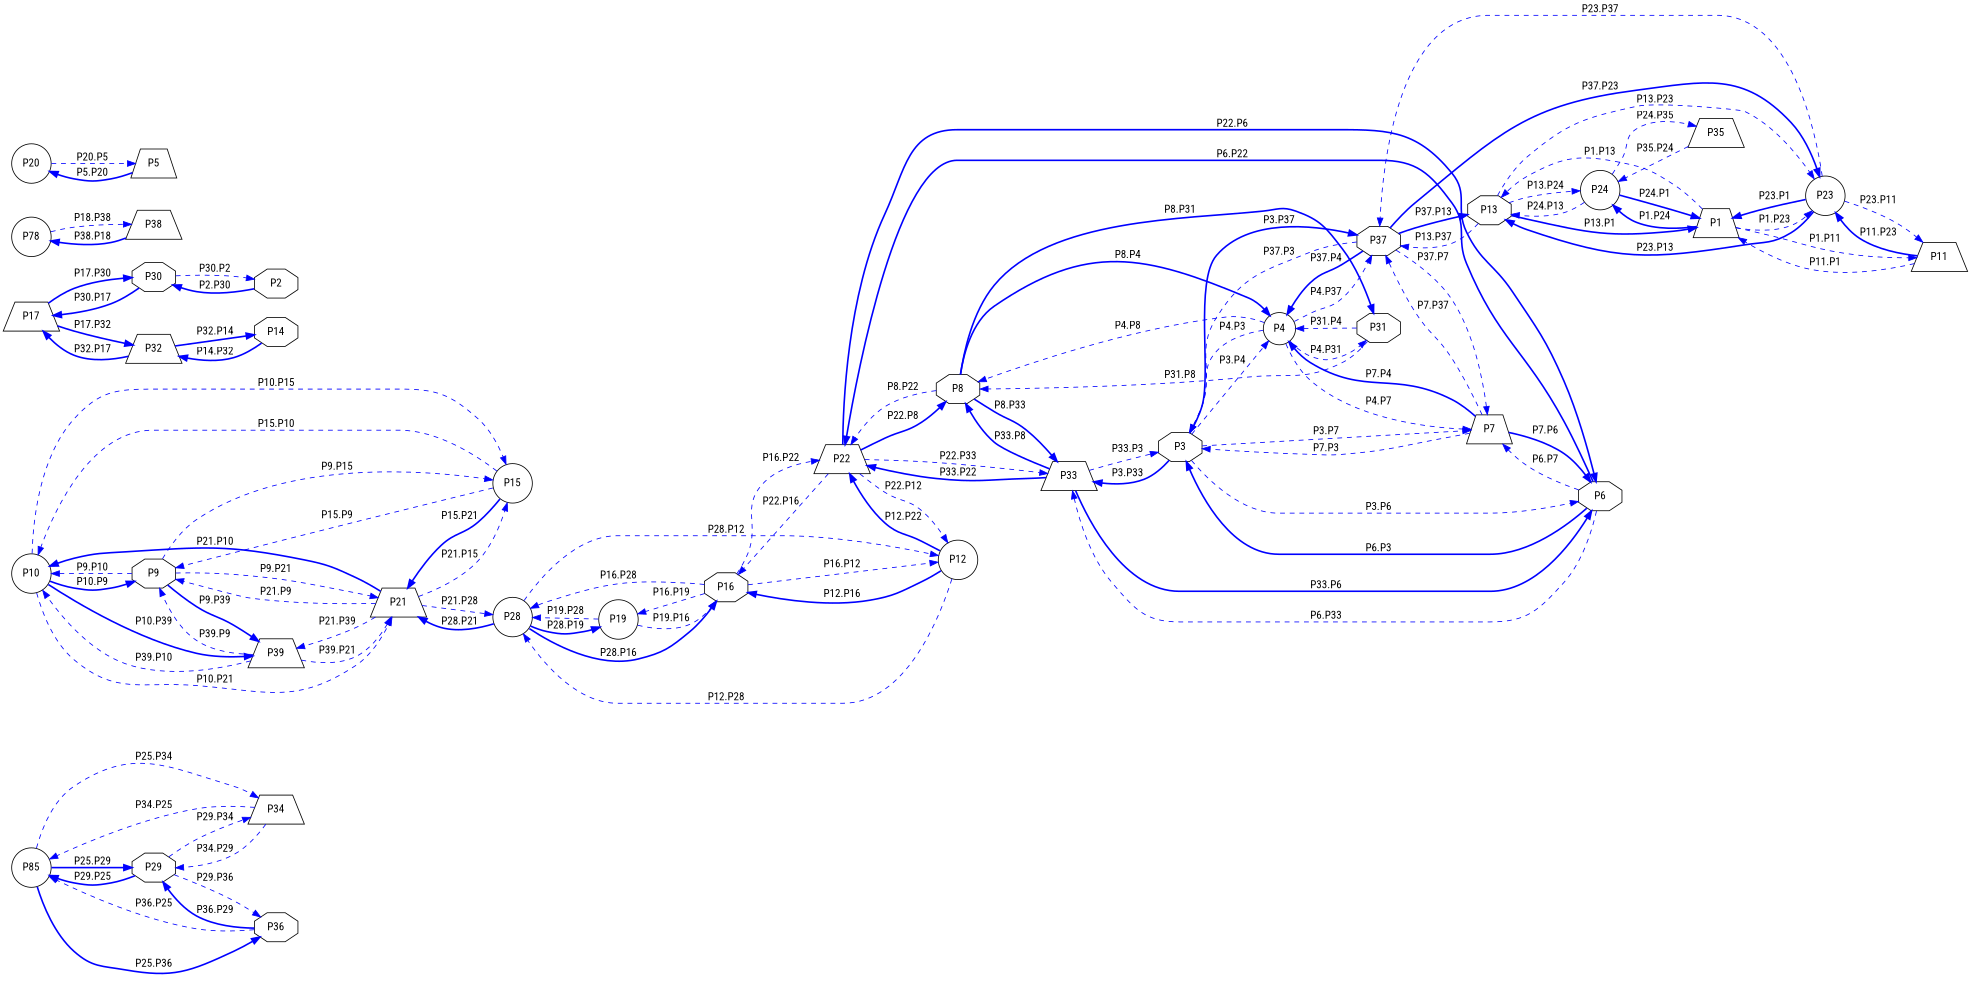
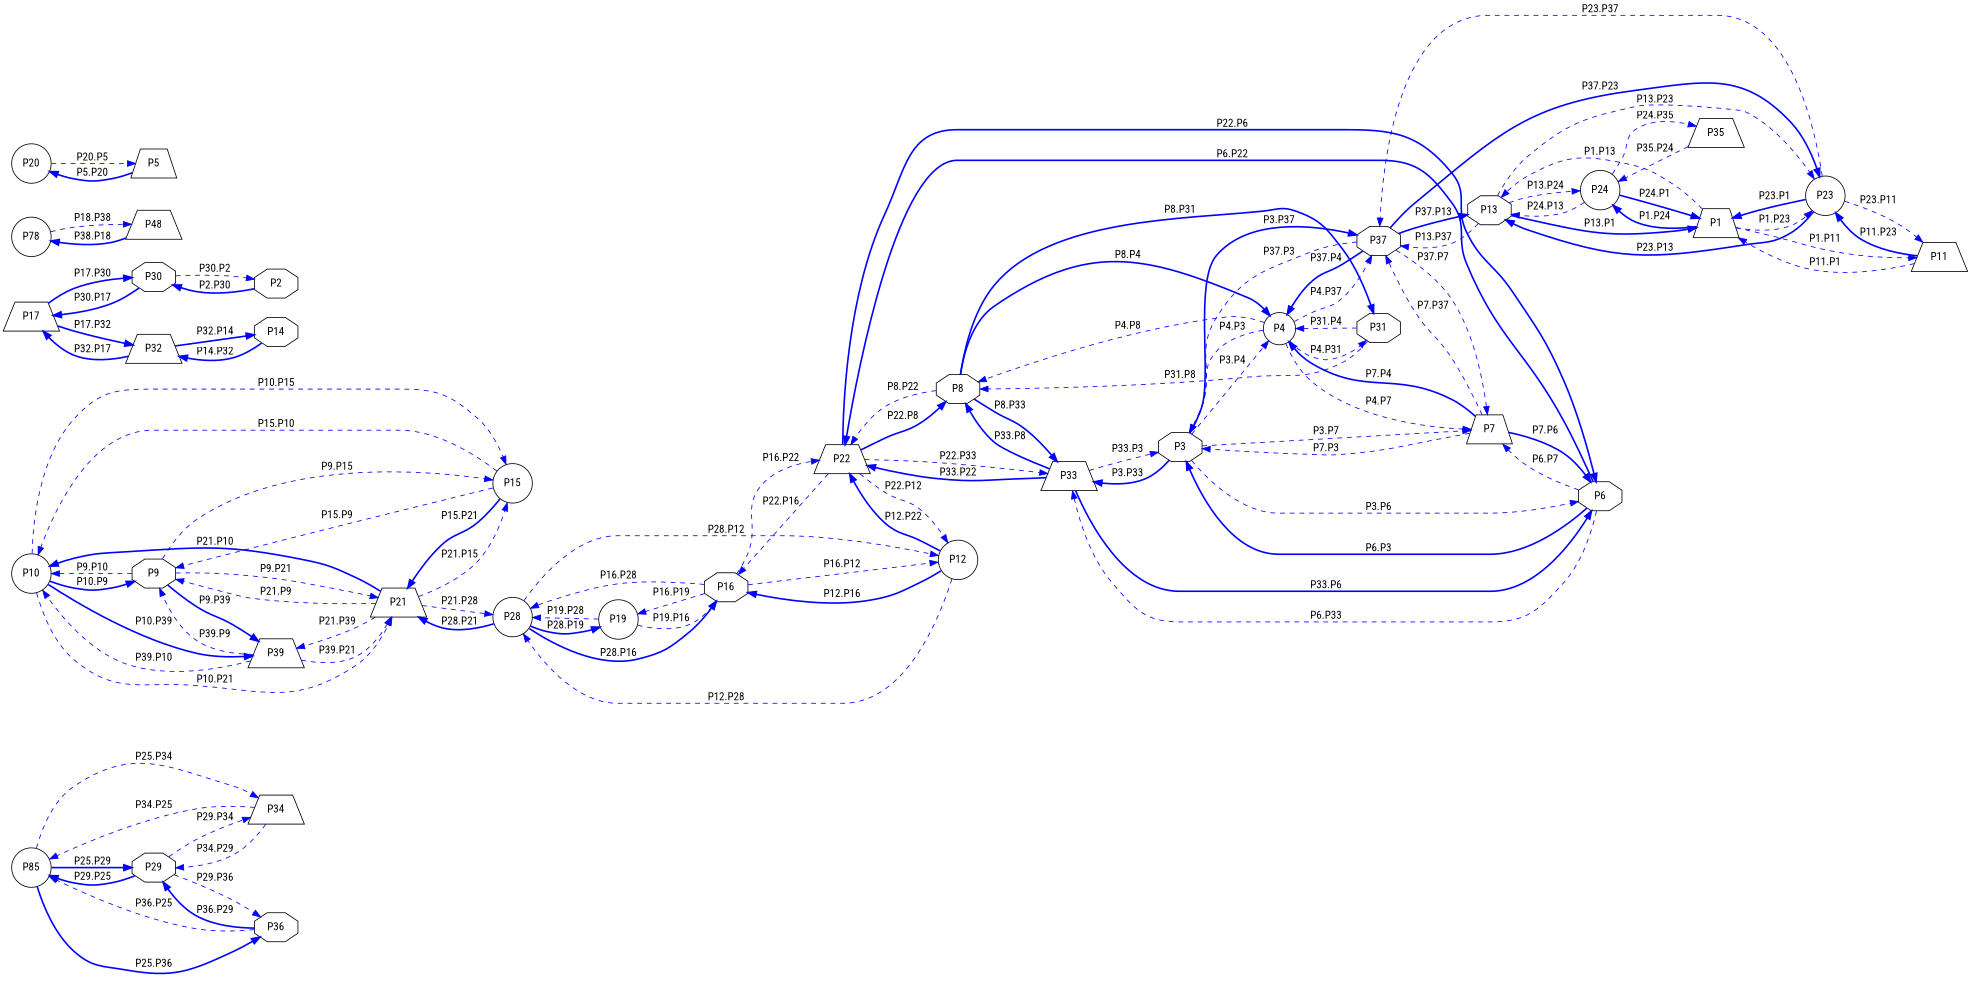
node "P38": label "P38" -> "P48"
